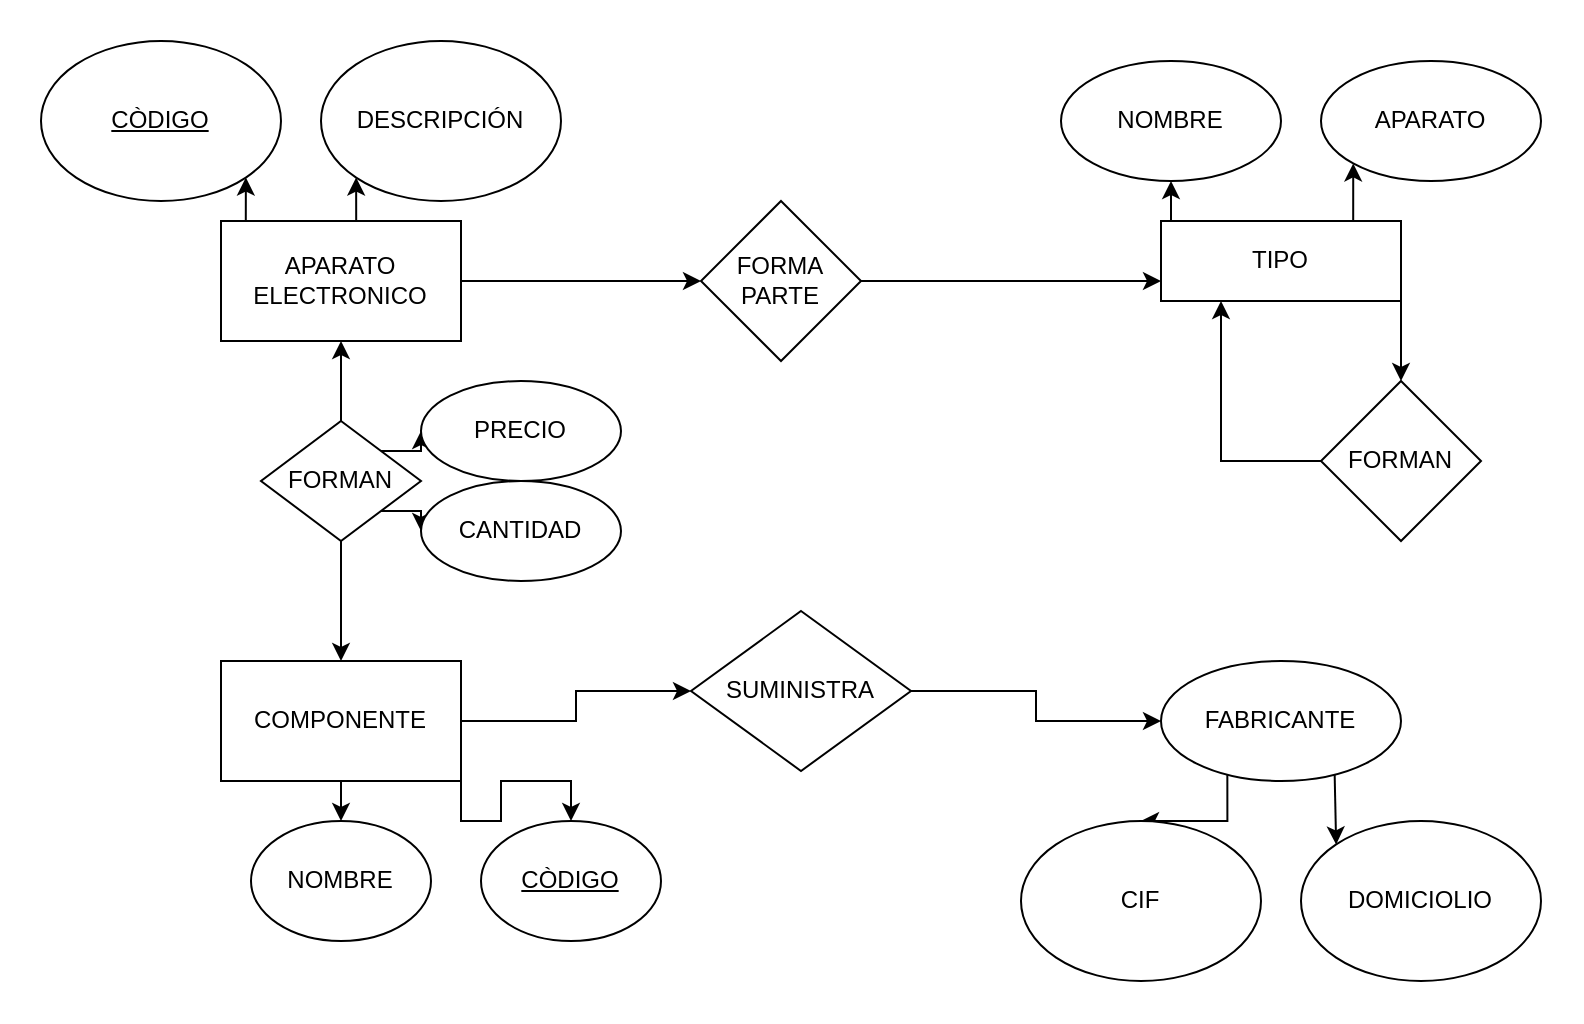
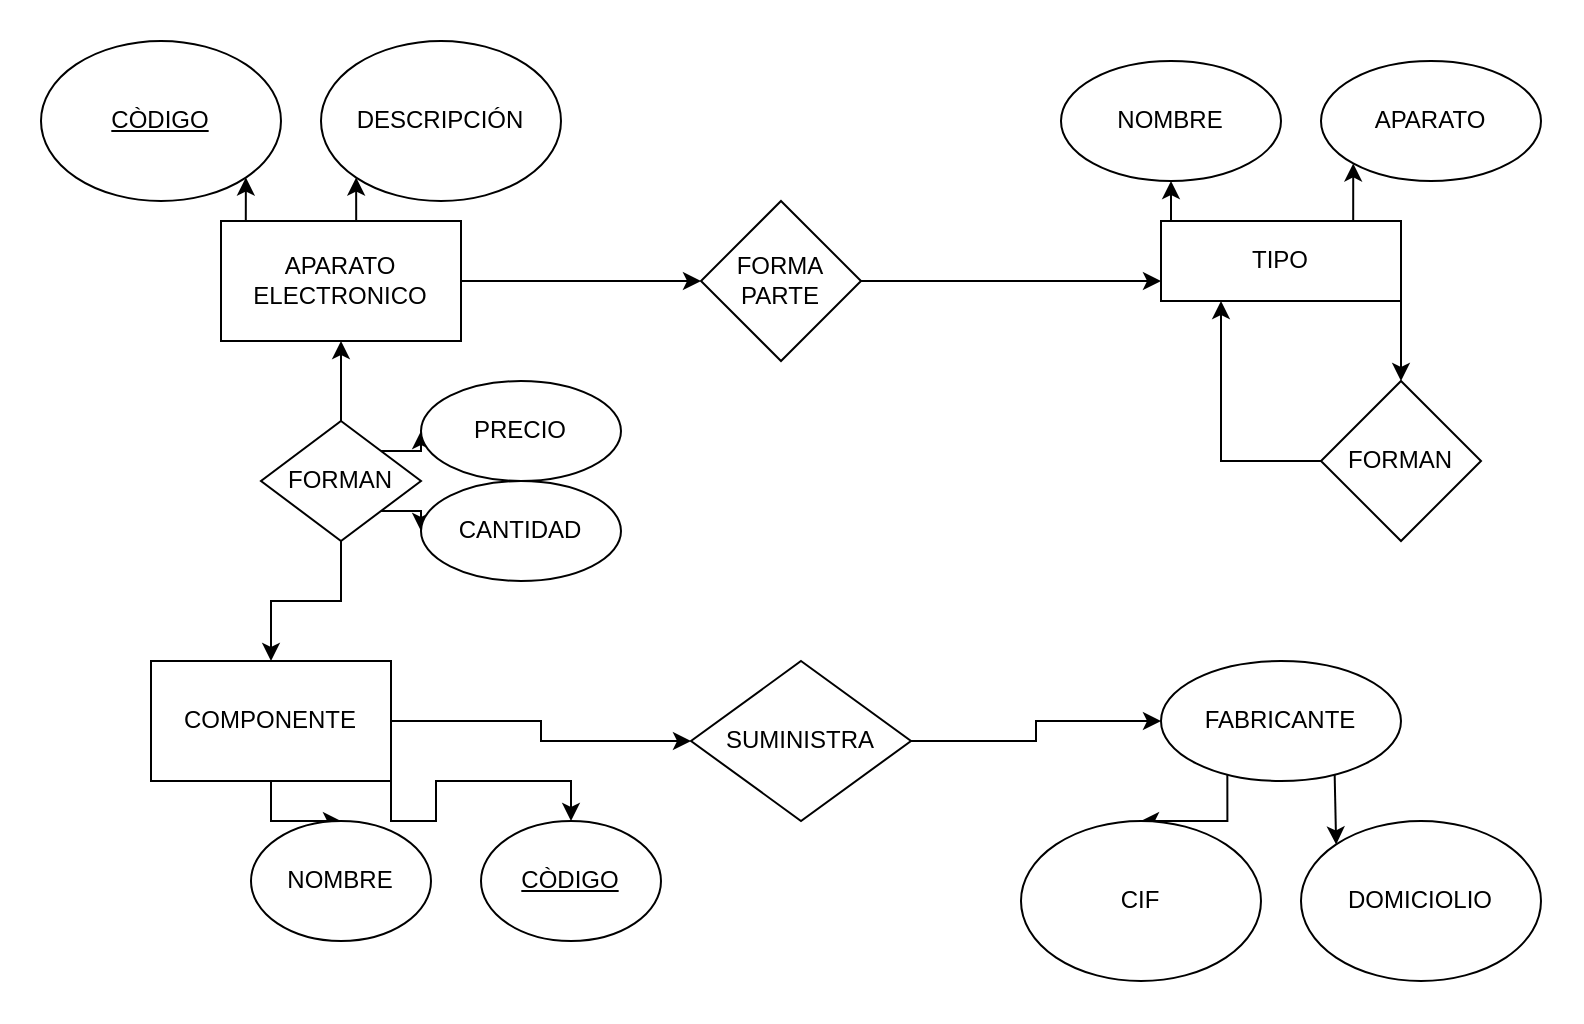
node "SUMINISTRA": moved (801, 691) -> (801, 741)
node "COMPONENTE": moved (341, 721) -> (271, 721)
